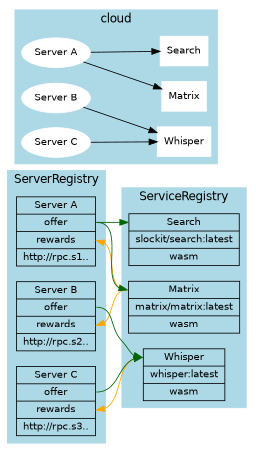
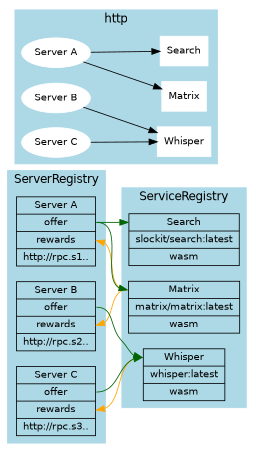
cluster "cloud": label "cloud" -> "http"
